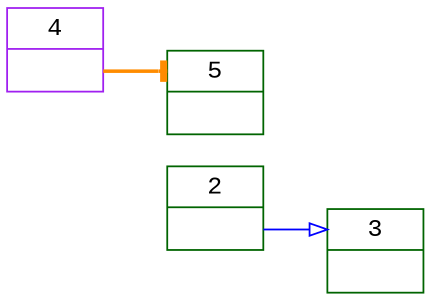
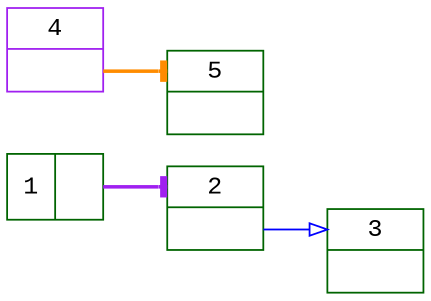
node "1": added
